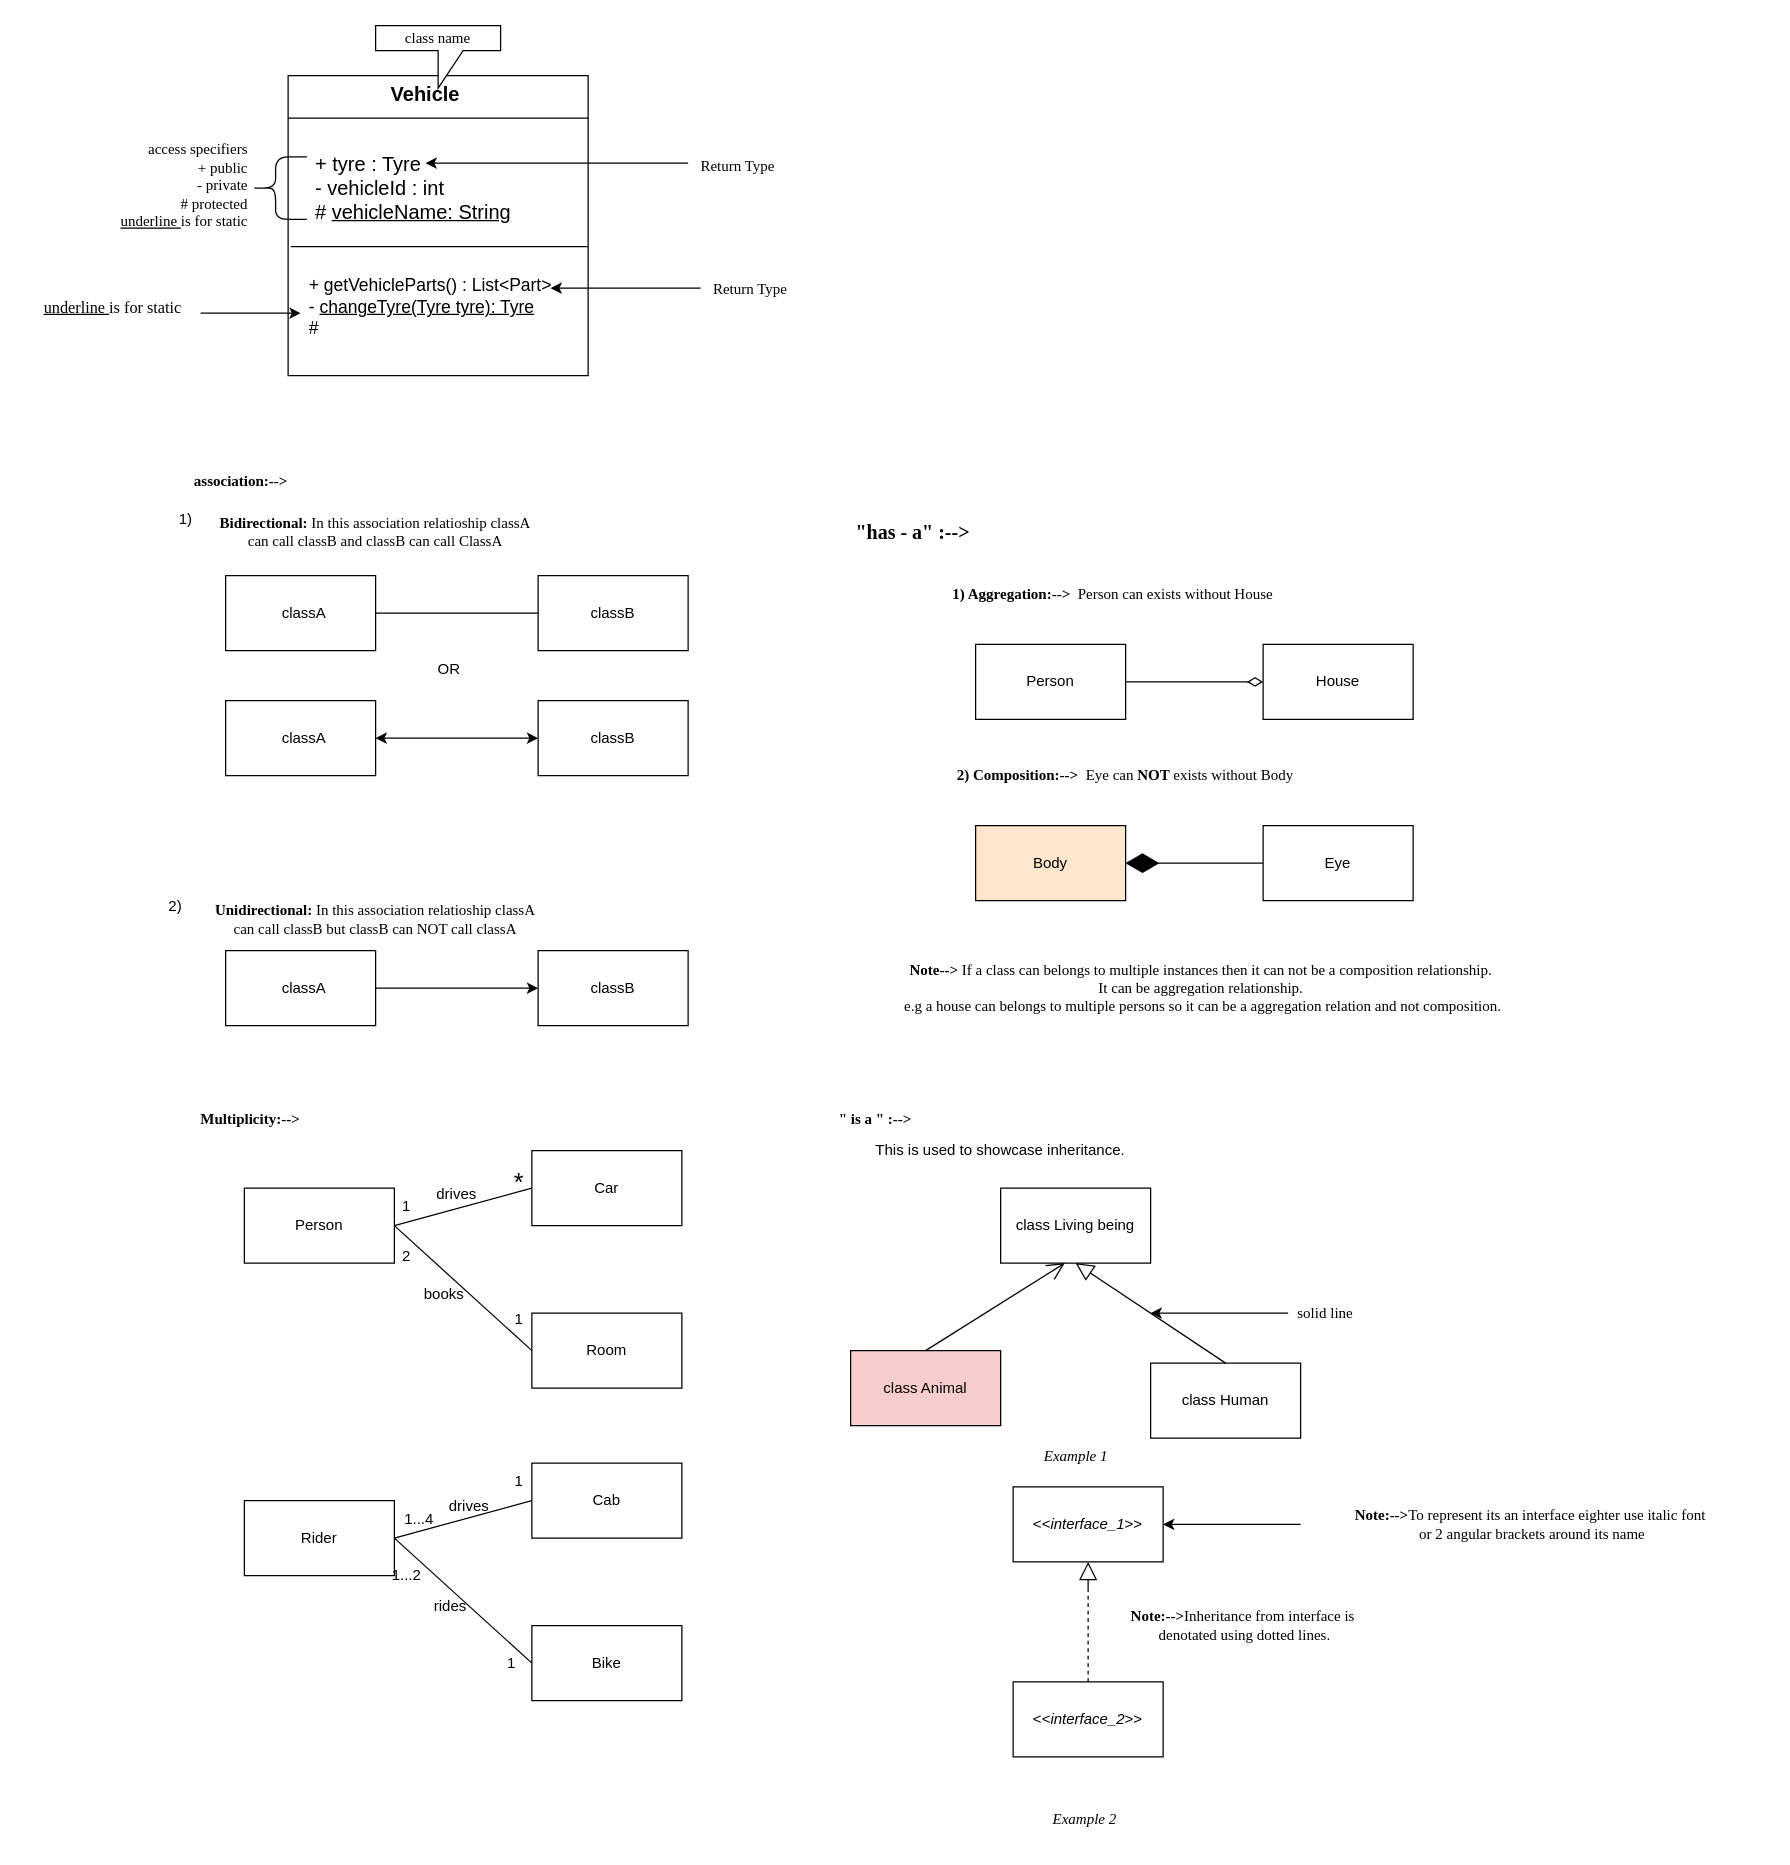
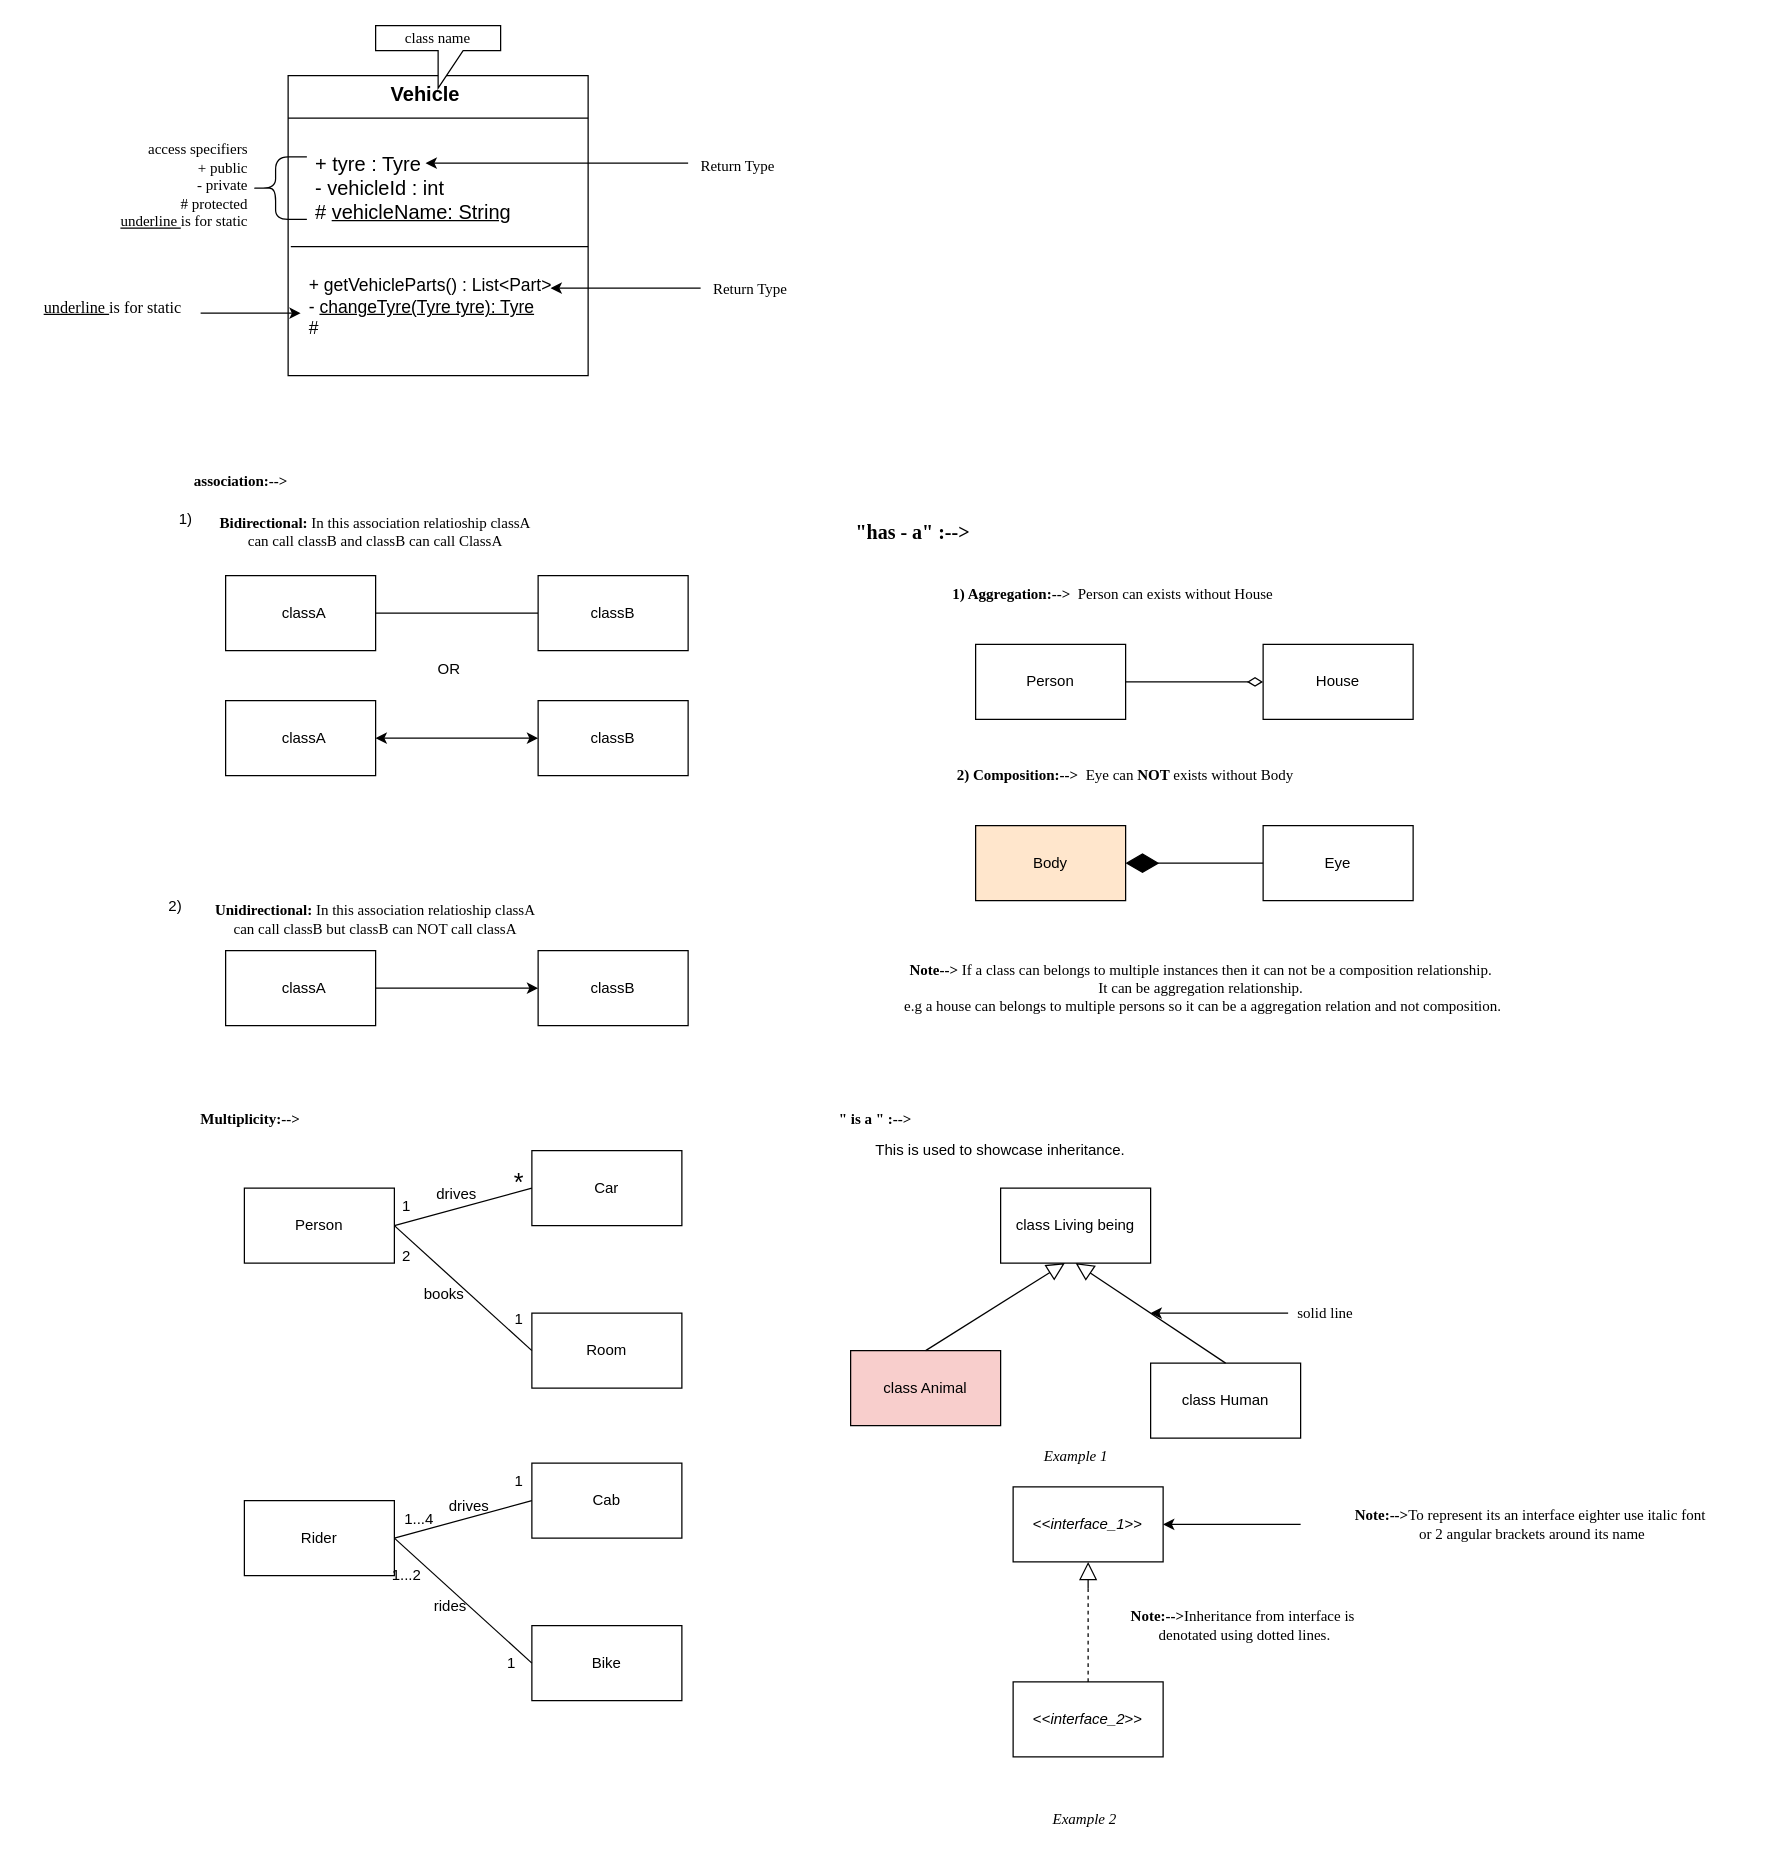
edge "class Animal" -> "class Living being": arrowhead open -> block
